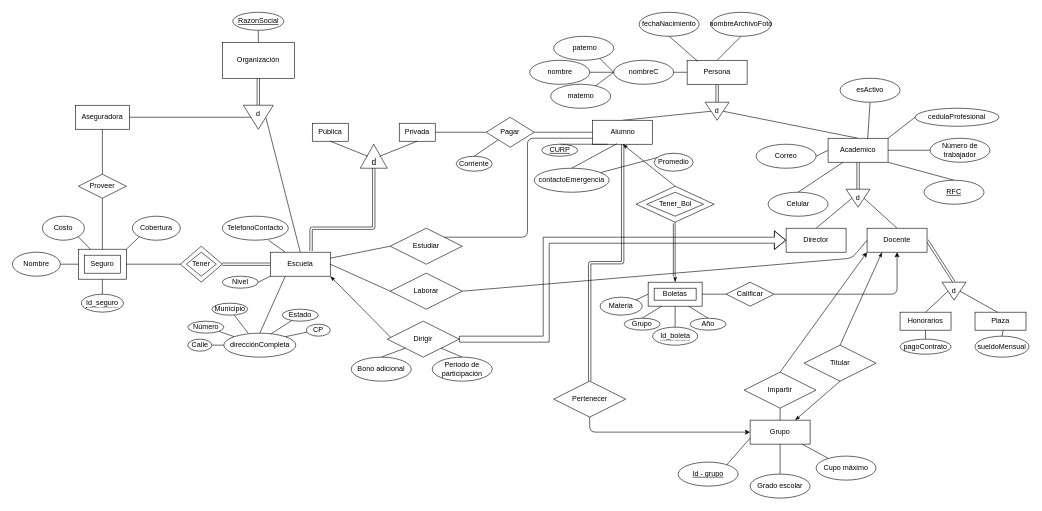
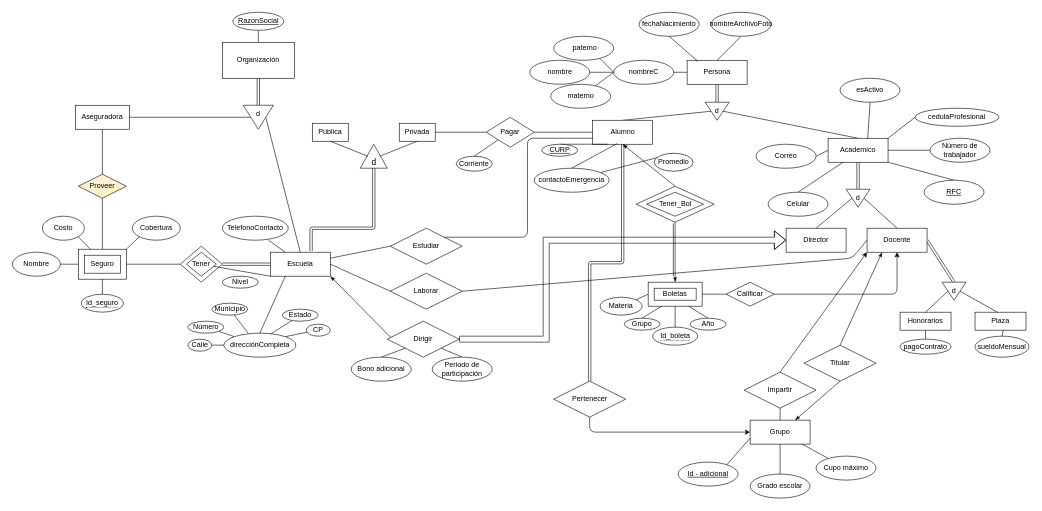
node "Proveer": fillcolor #ffffff -> #fff2cc
edge "Escuela" -- "Nivel": now "Escuela" -- "Tener"
node "Id - grupo": label "Id - grupo" -> "Id - adicional"
